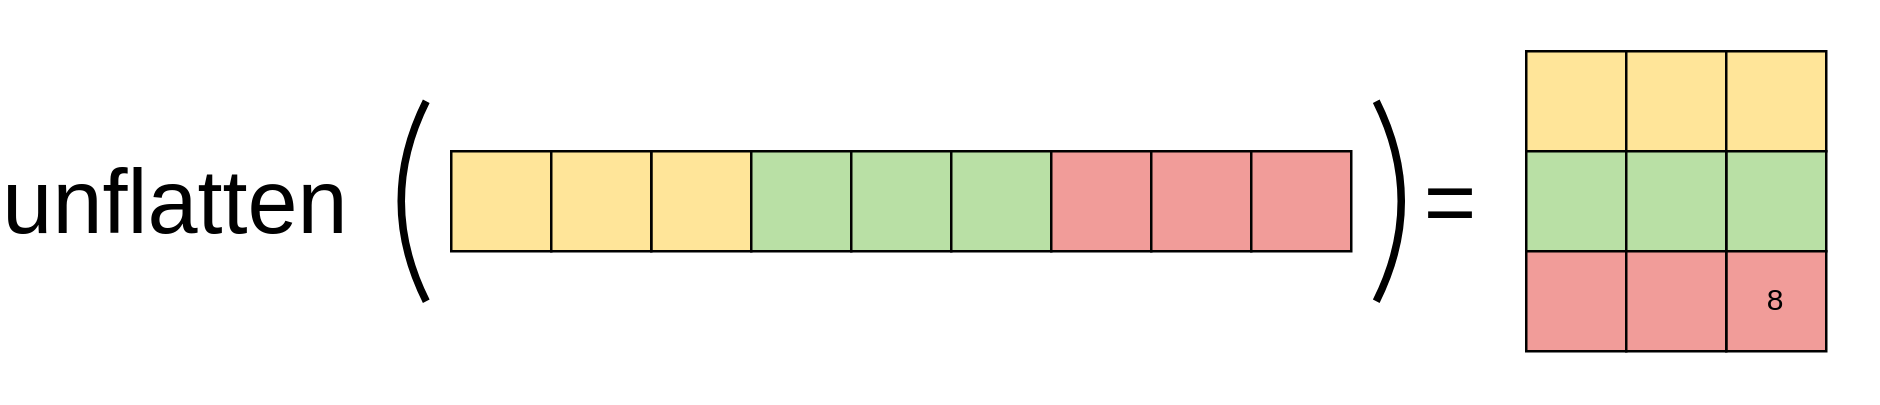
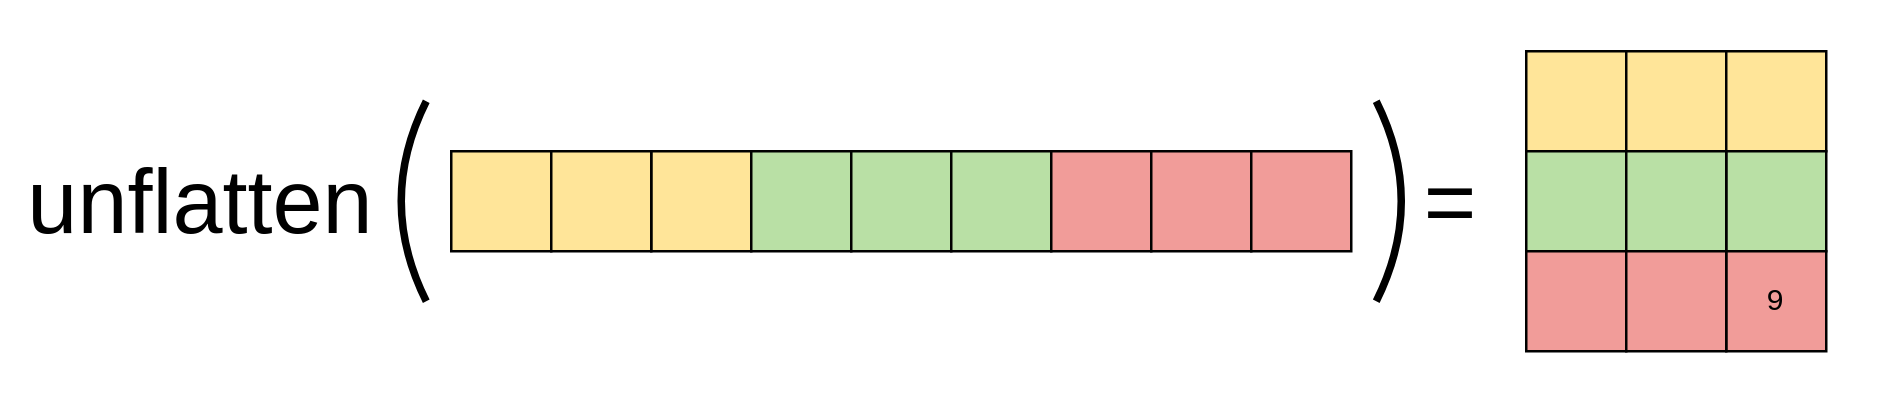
node "unflatten": moved (176, 201) -> (201, 201)
node "8": label "8" -> "9"
